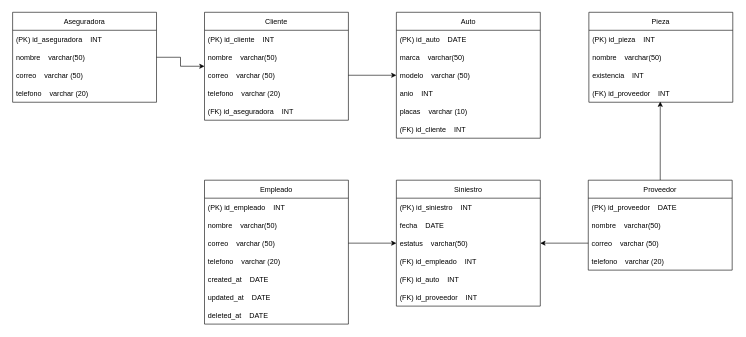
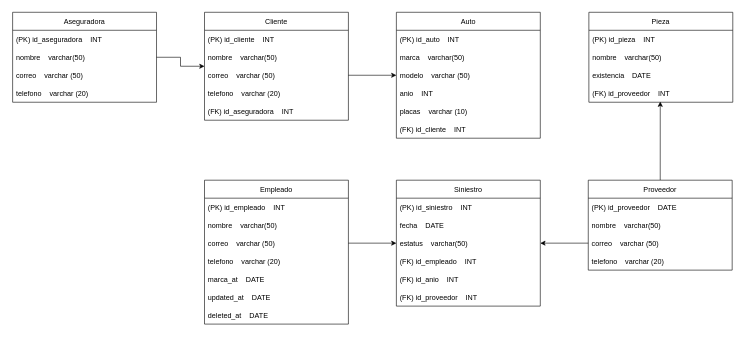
node "(PK) id_auto DATE": label "(PK) id_auto DATE" -> "(PK) id_auto INT"
node "existencia INT": label "existencia INT" -> "existencia DATE"
node "created_at DATE": label "created_at DATE" -> "marca_at DATE"
node "(FK) id_auto INT": label "(FK) id_auto INT" -> "(FK) id_anio INT"
